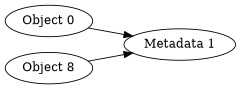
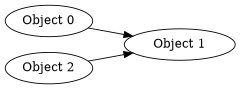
node "Metadata 1": label "Metadata 1" -> "Object 1"
node "Object 8": label "Object 8" -> "Object 2"
